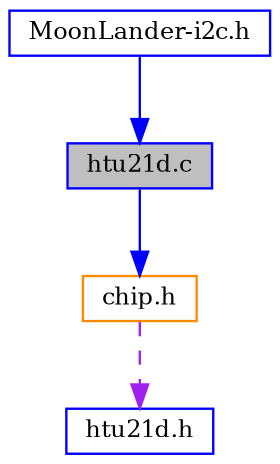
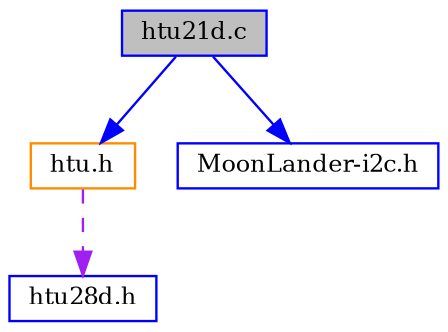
edge "MoonLander-i2c.h" -> "htu21d.c": reversed
node "chip.h": label "chip.h" -> "htu.h"
node "htu21d.h": label "htu21d.h" -> "htu28d.h"
